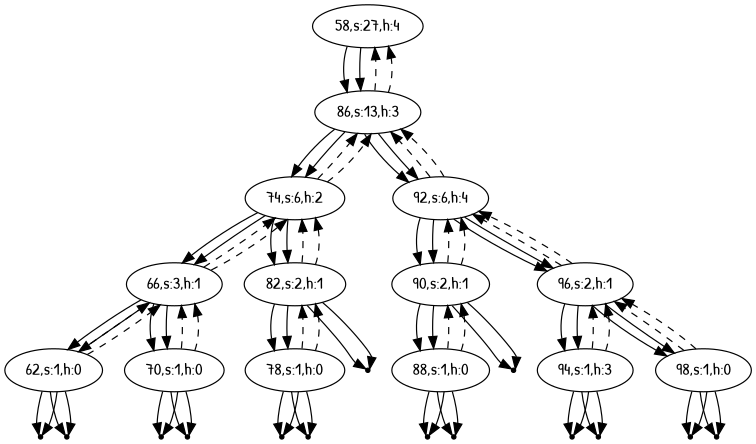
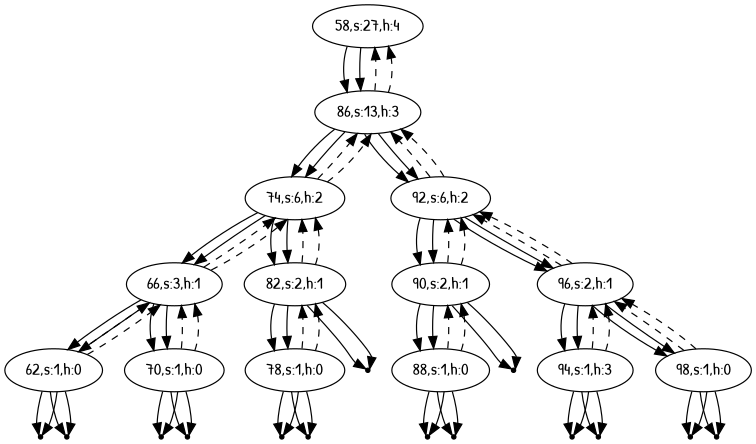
node "92,s:6,h:4": label "92,s:6,h:4" -> "92,s:6,h:2"
